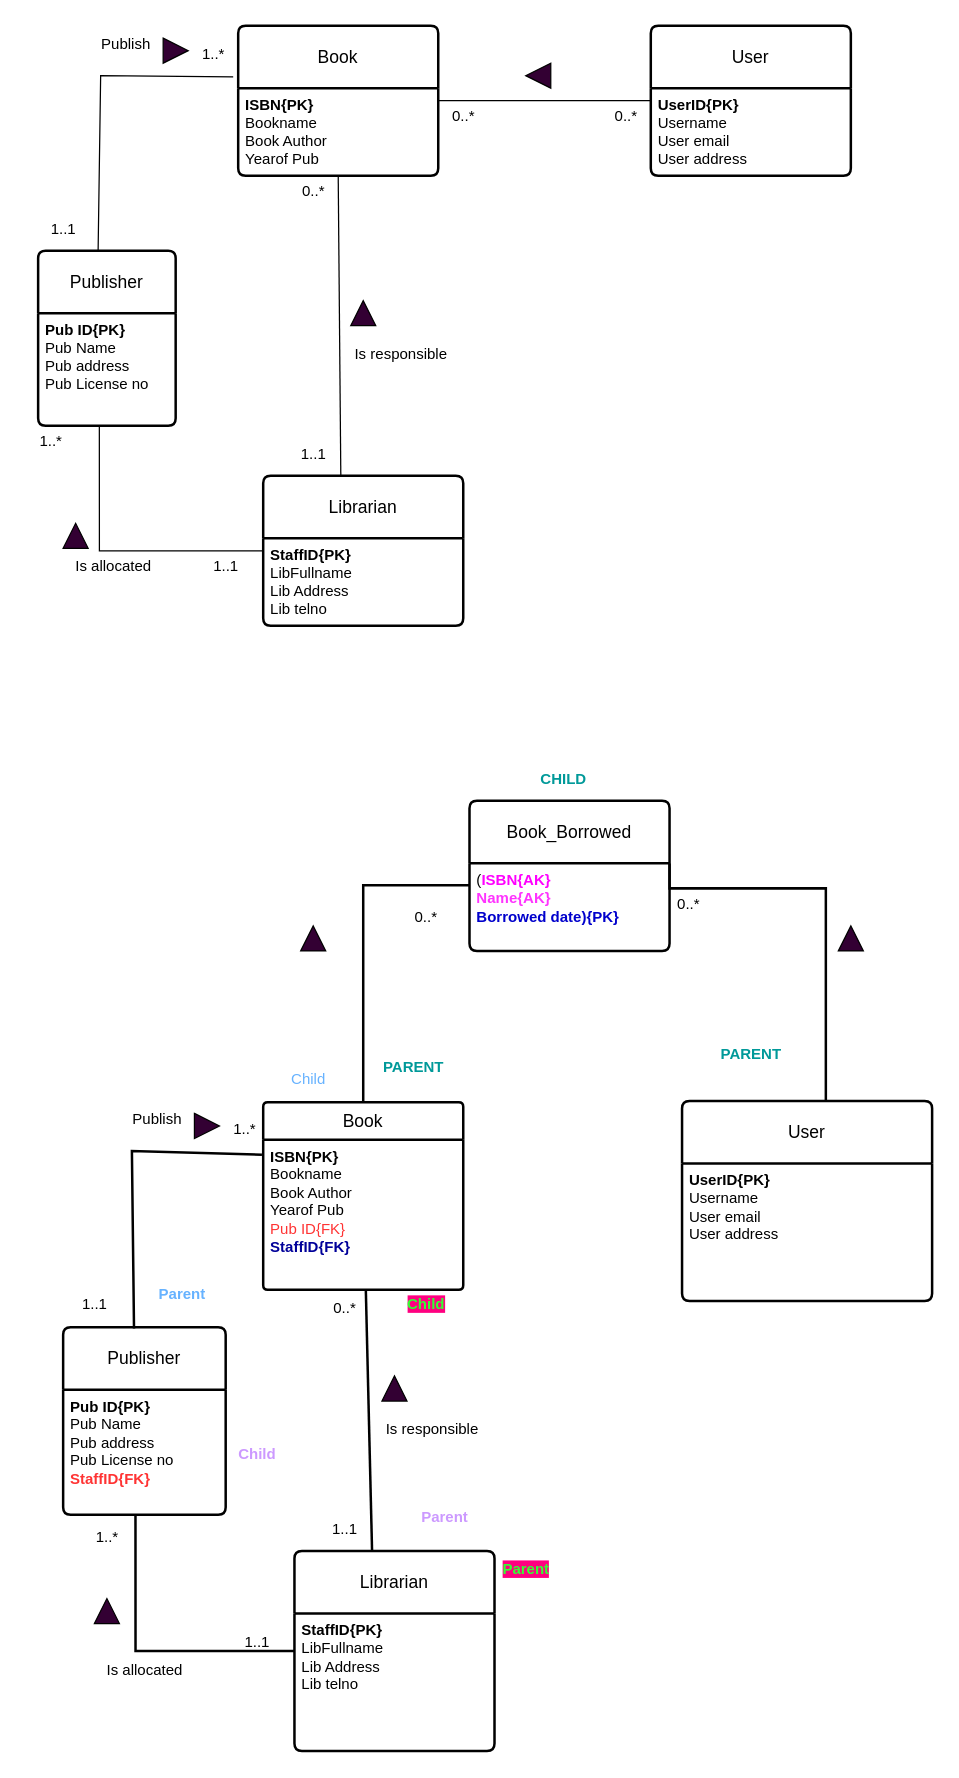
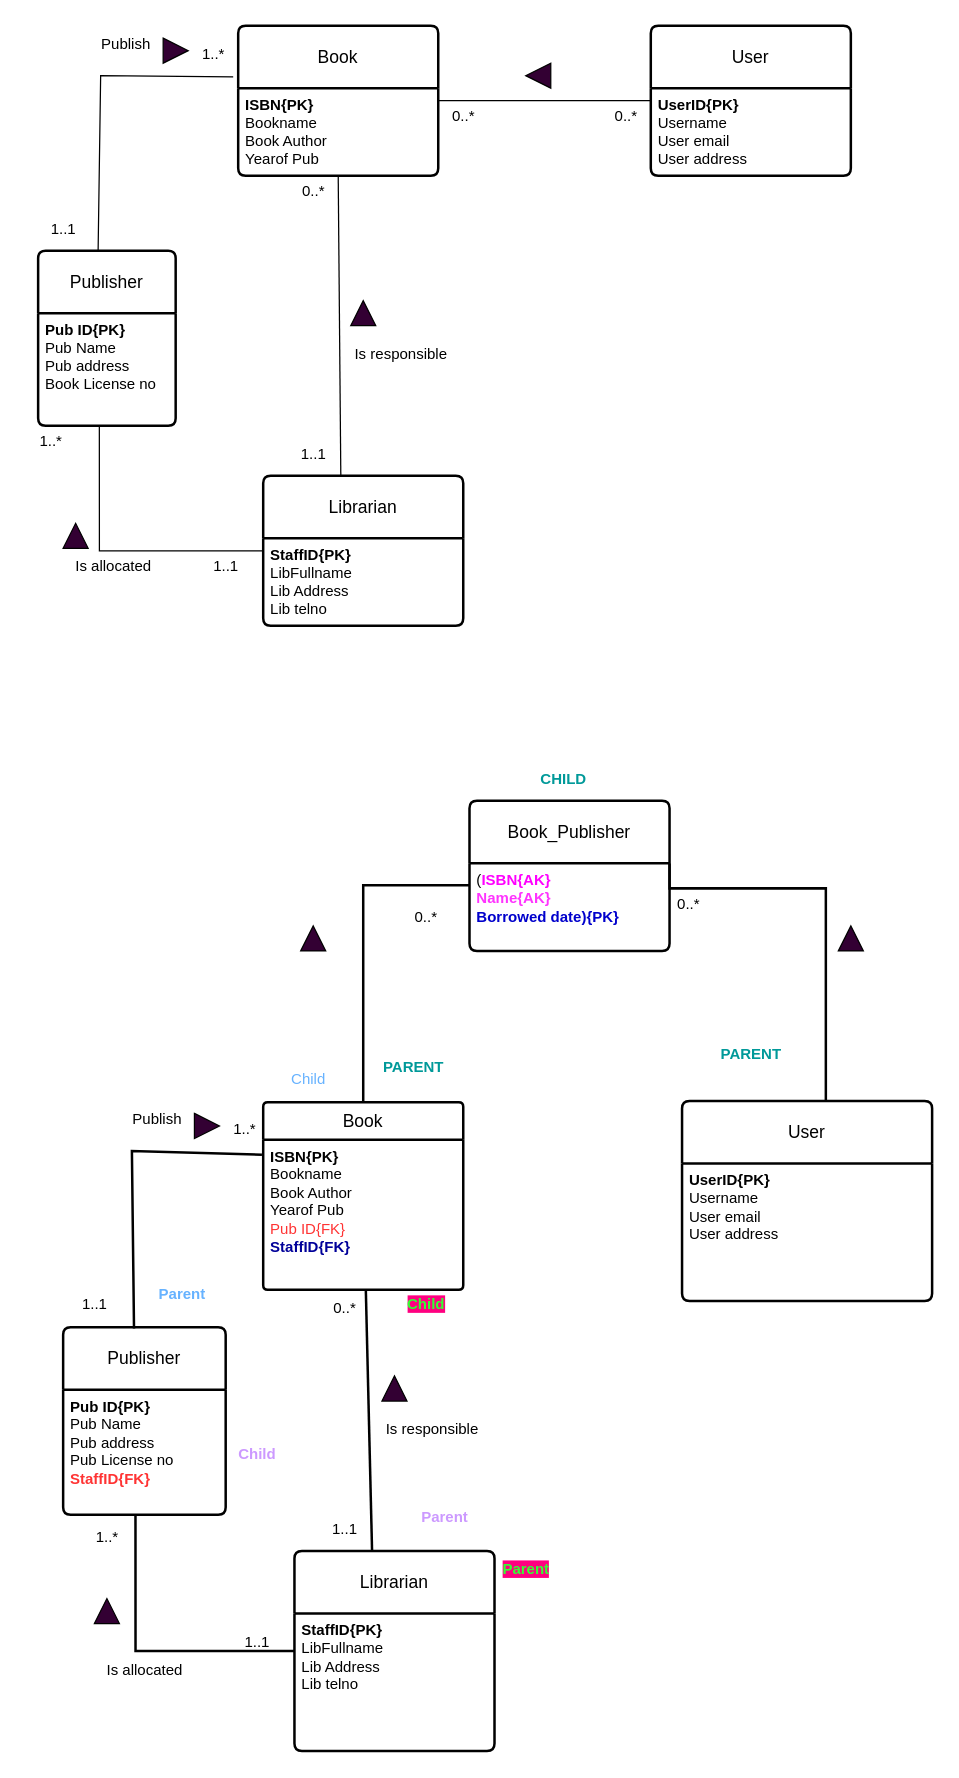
node "Pub ID{PK} Pub Name Pub address Pub License no": label "Pub ID{PK} Pub Name Pub address Pub License no" -> "Pub ID{PK} Pub Name Pub address Book License no"
node "Book_Borrowed": label "Book_Borrowed" -> "Book_Publisher"
